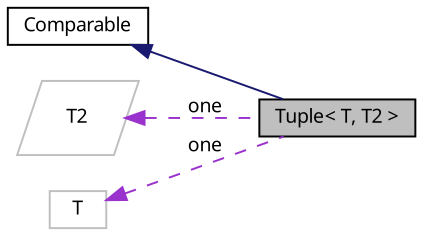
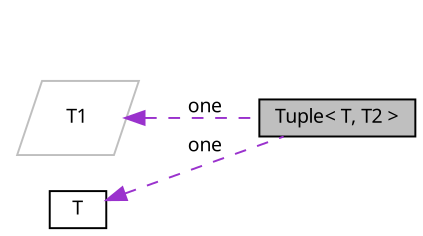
node "Comparable": removed
node "T2": label "T2" -> "T1"
node "T": color grey75 -> black
